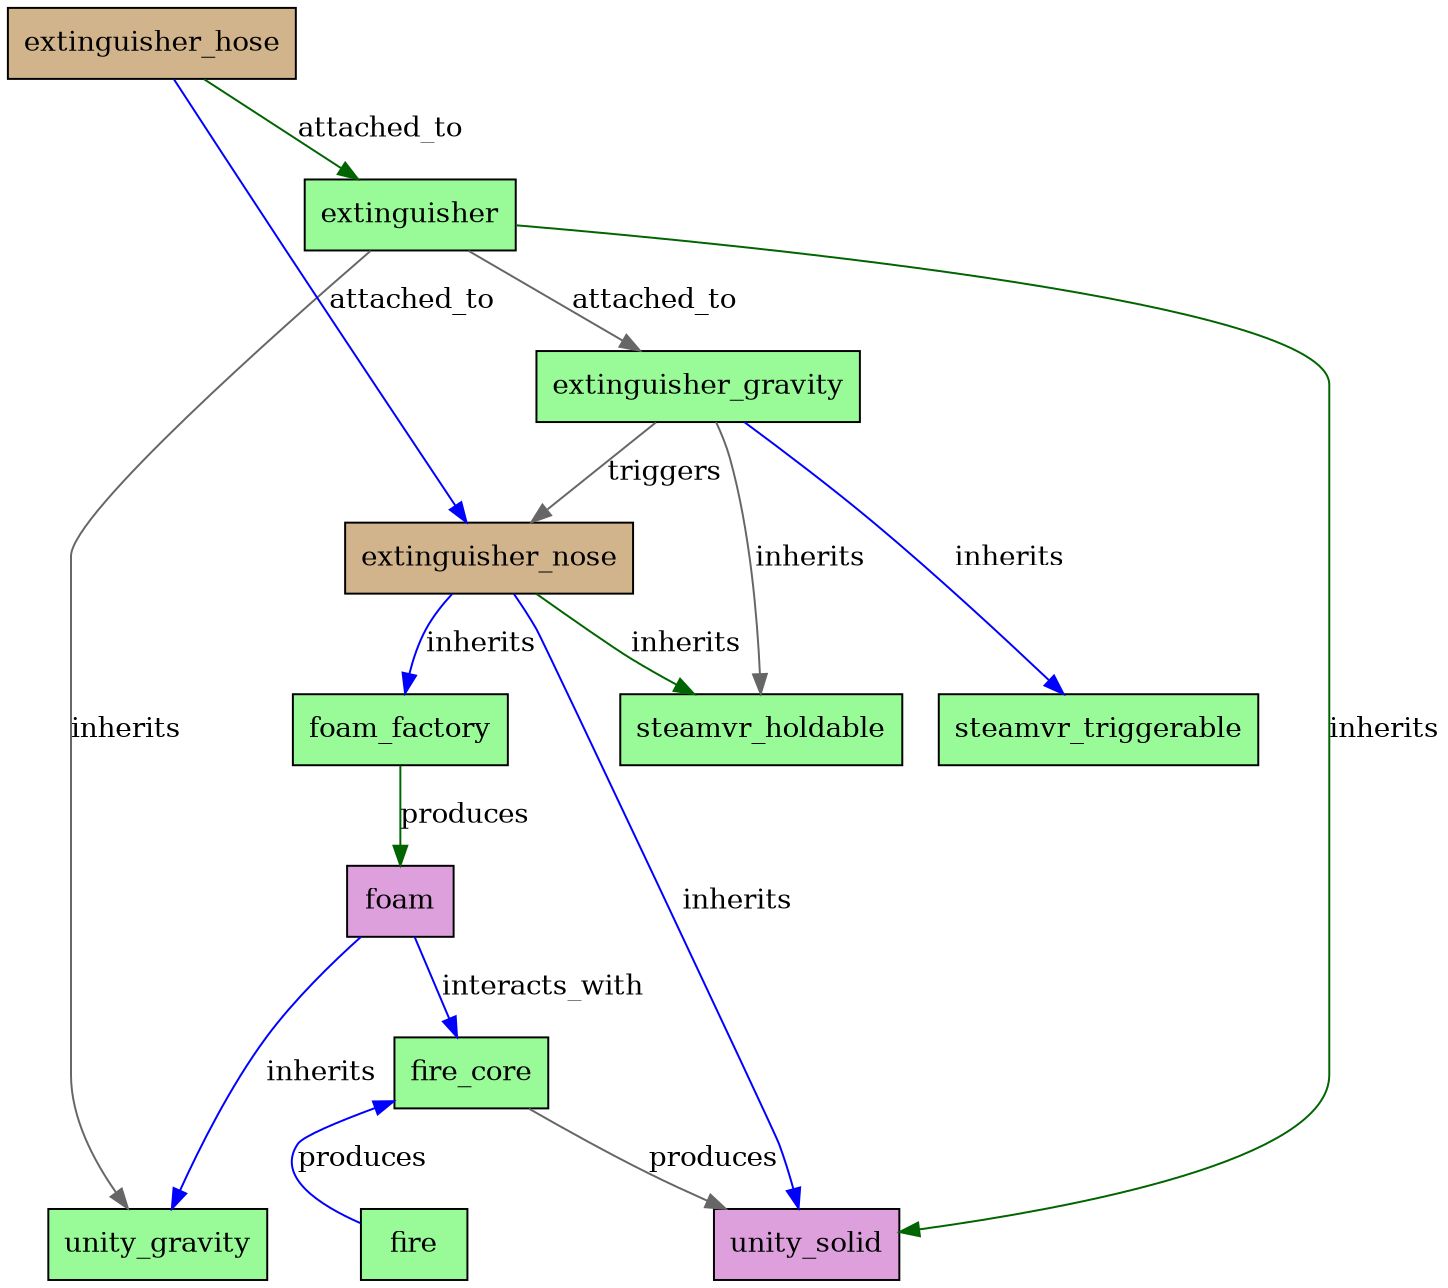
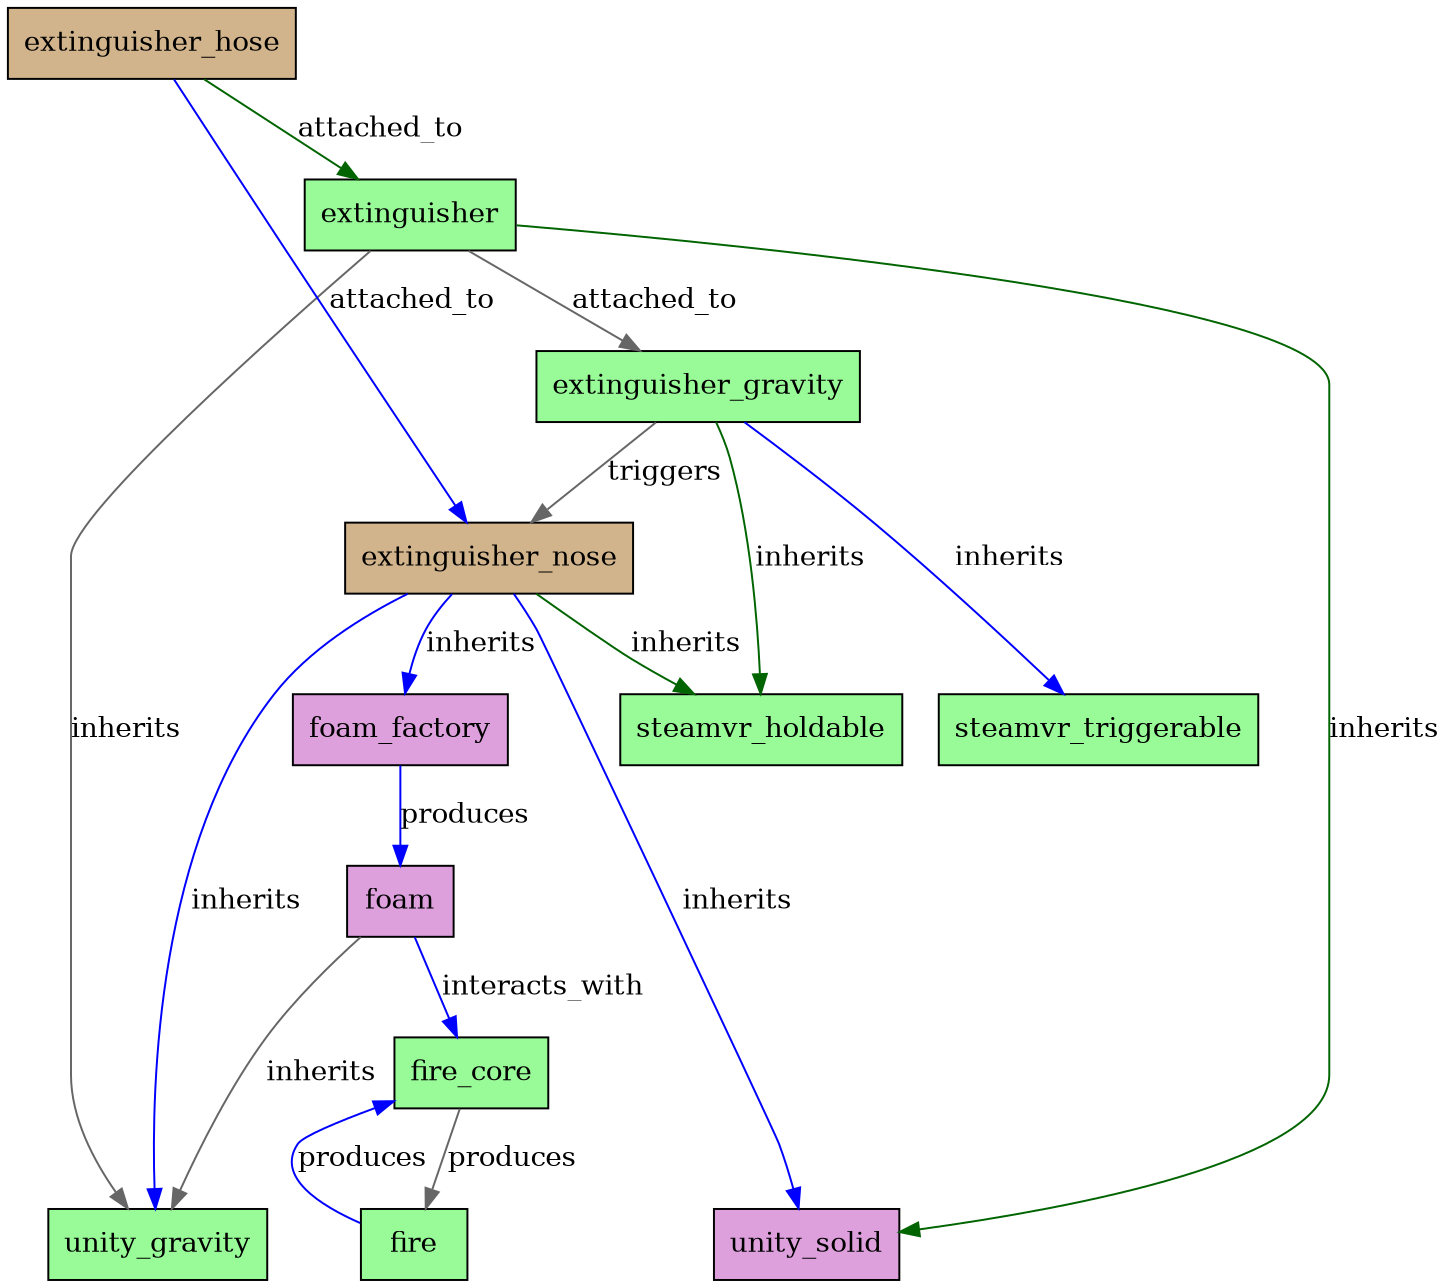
edge "extinguisher_gravity" -> "steamvr_holdable": color gray40 -> darkgreen
node "foam_factory": fillcolor palegreen -> plum
edge "foam_factory" -> "foam": color darkgreen -> blue
edge "extinguisher_nose" -> "unity_gravity": added, label "inherits"
edge "foam" -> "unity_gravity": color blue -> gray40
edge "fire_core" -> "unity_solid": now "fire_core" -> "fire"
